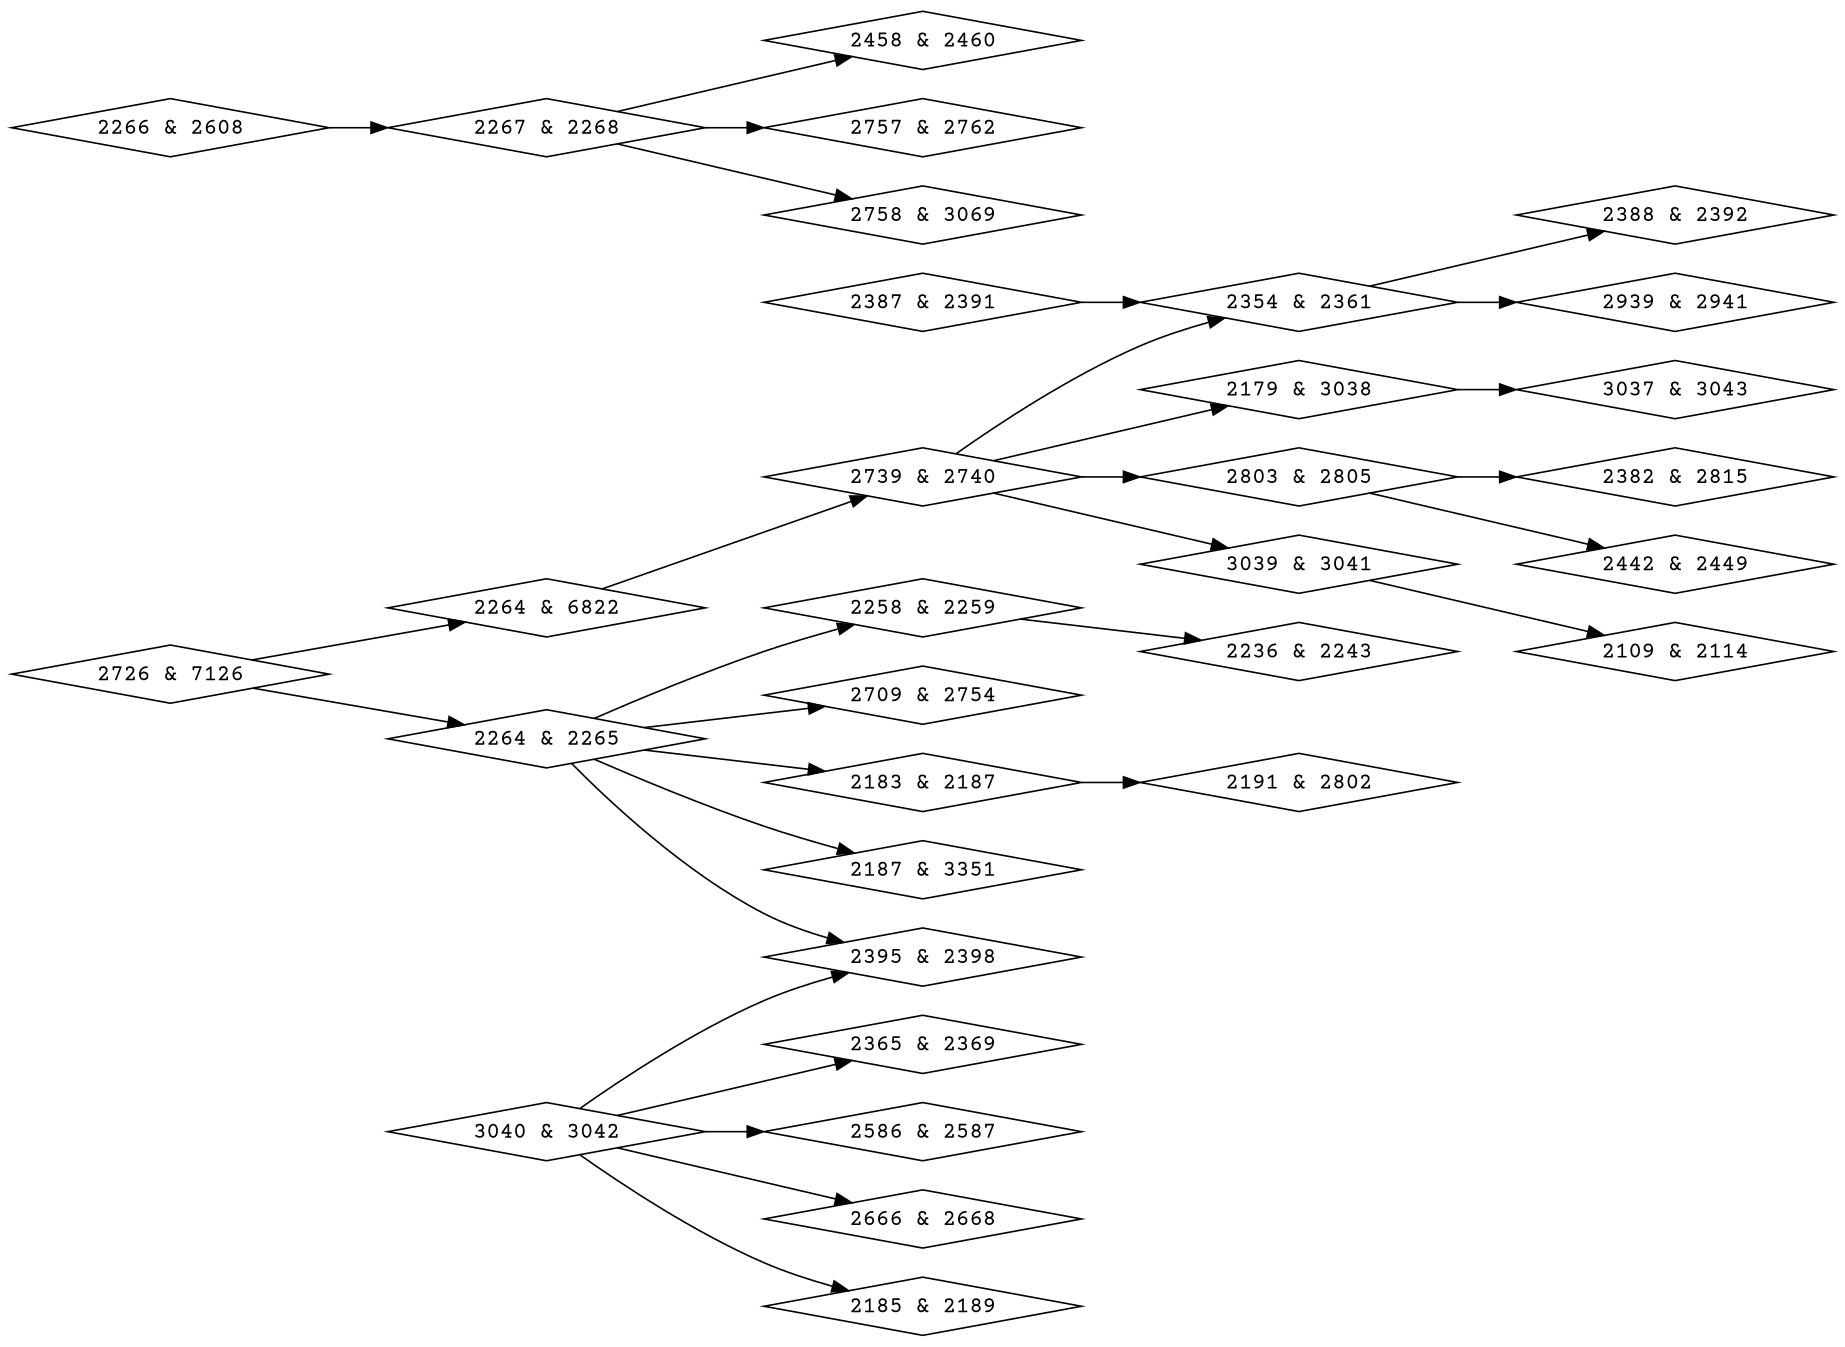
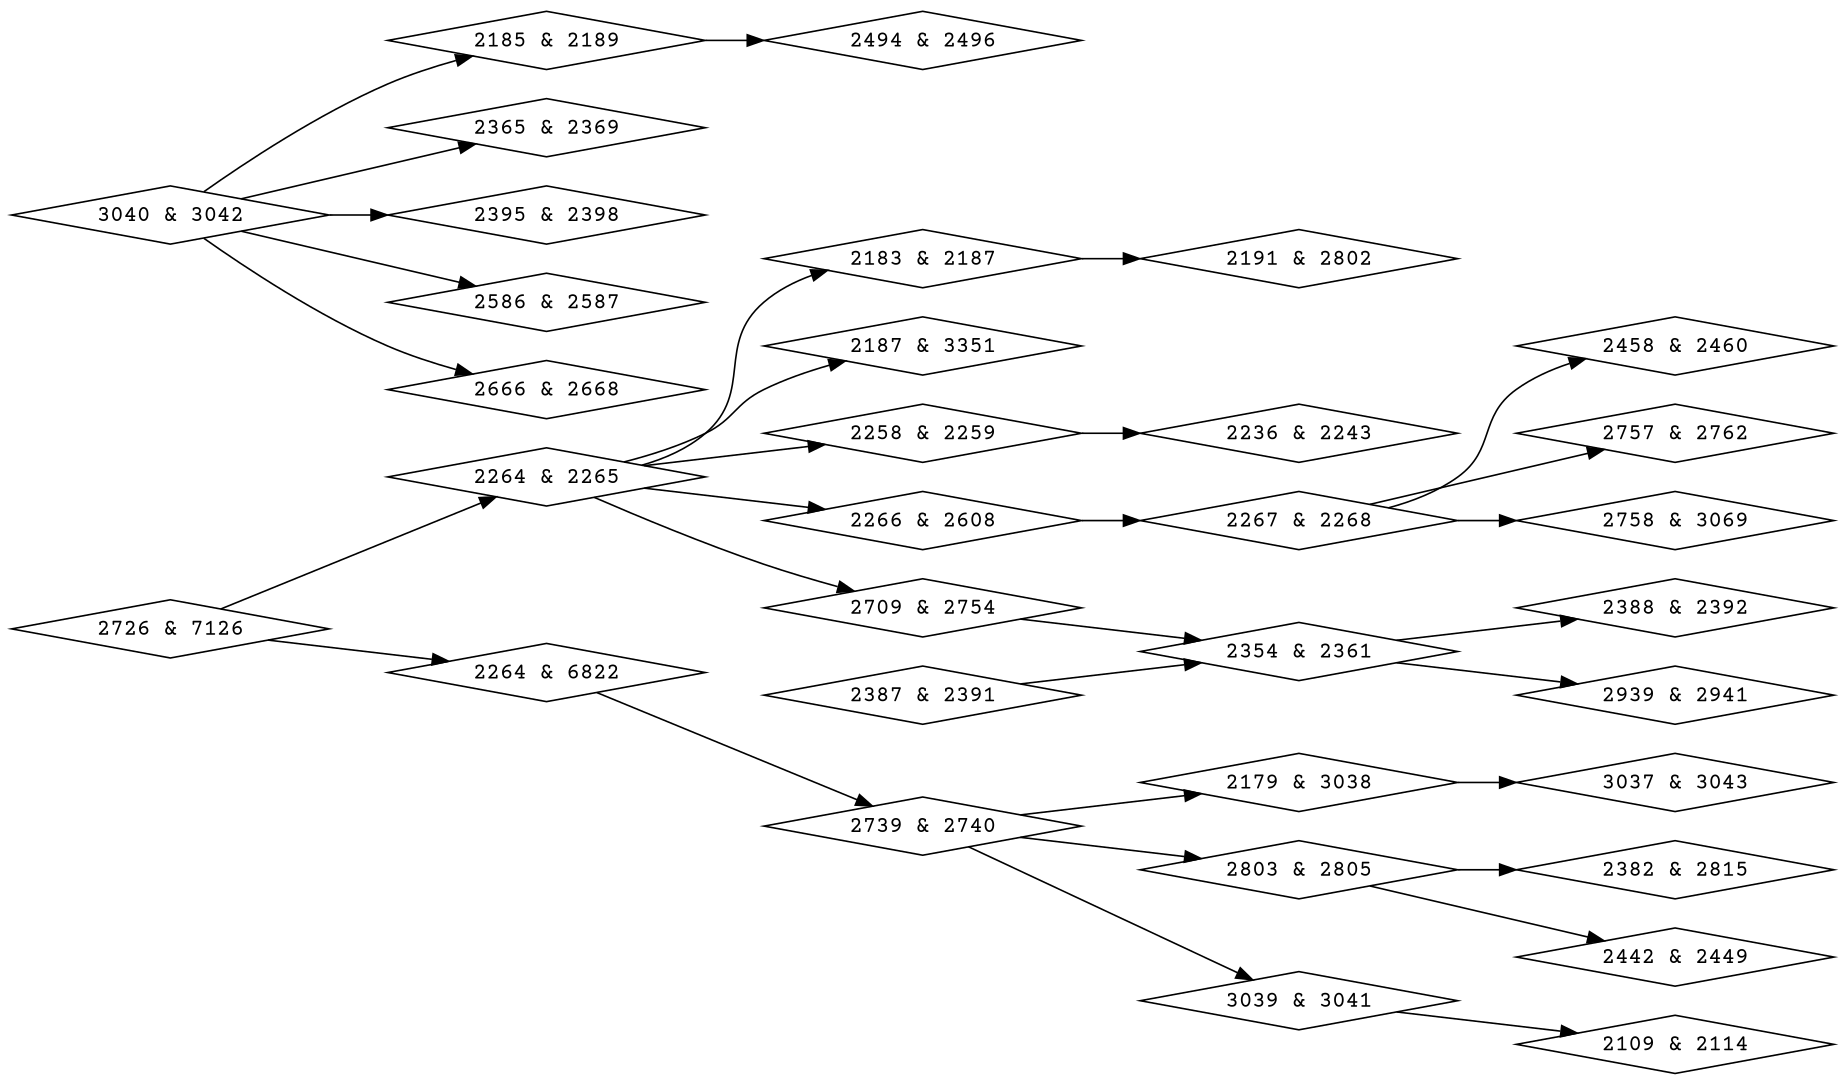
node "2494 & 2496": added
edge "2739 & 2740" -> "2354 & 2361": now "2709 & 2754" -> "2354 & 2361"
edge "2264 & 2265" -> "2395 & 2398": now "2264 & 2265" -> "2266 & 2608"
